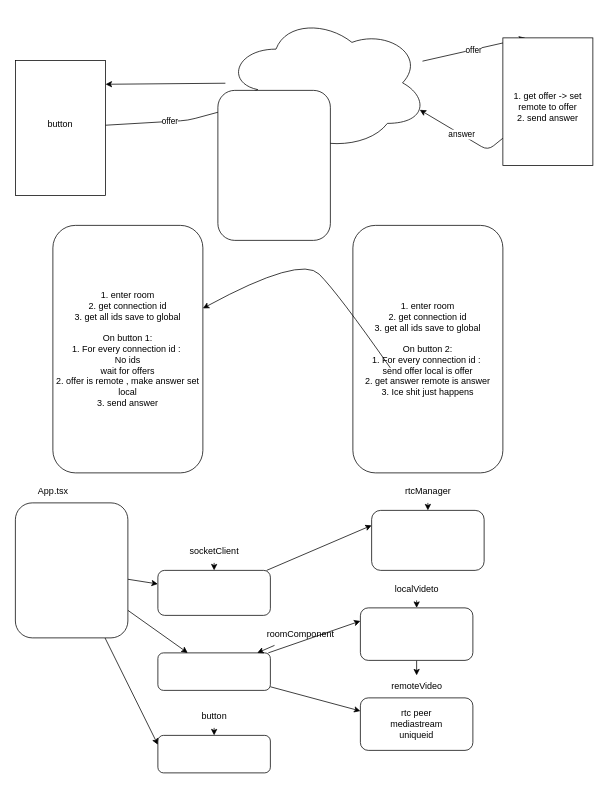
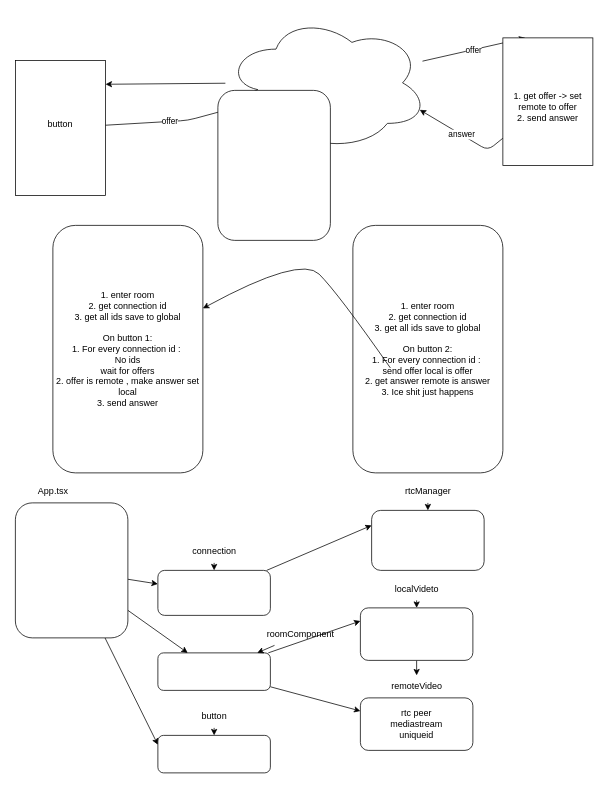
node "socketClient": label "socketClient" -> "connection"
